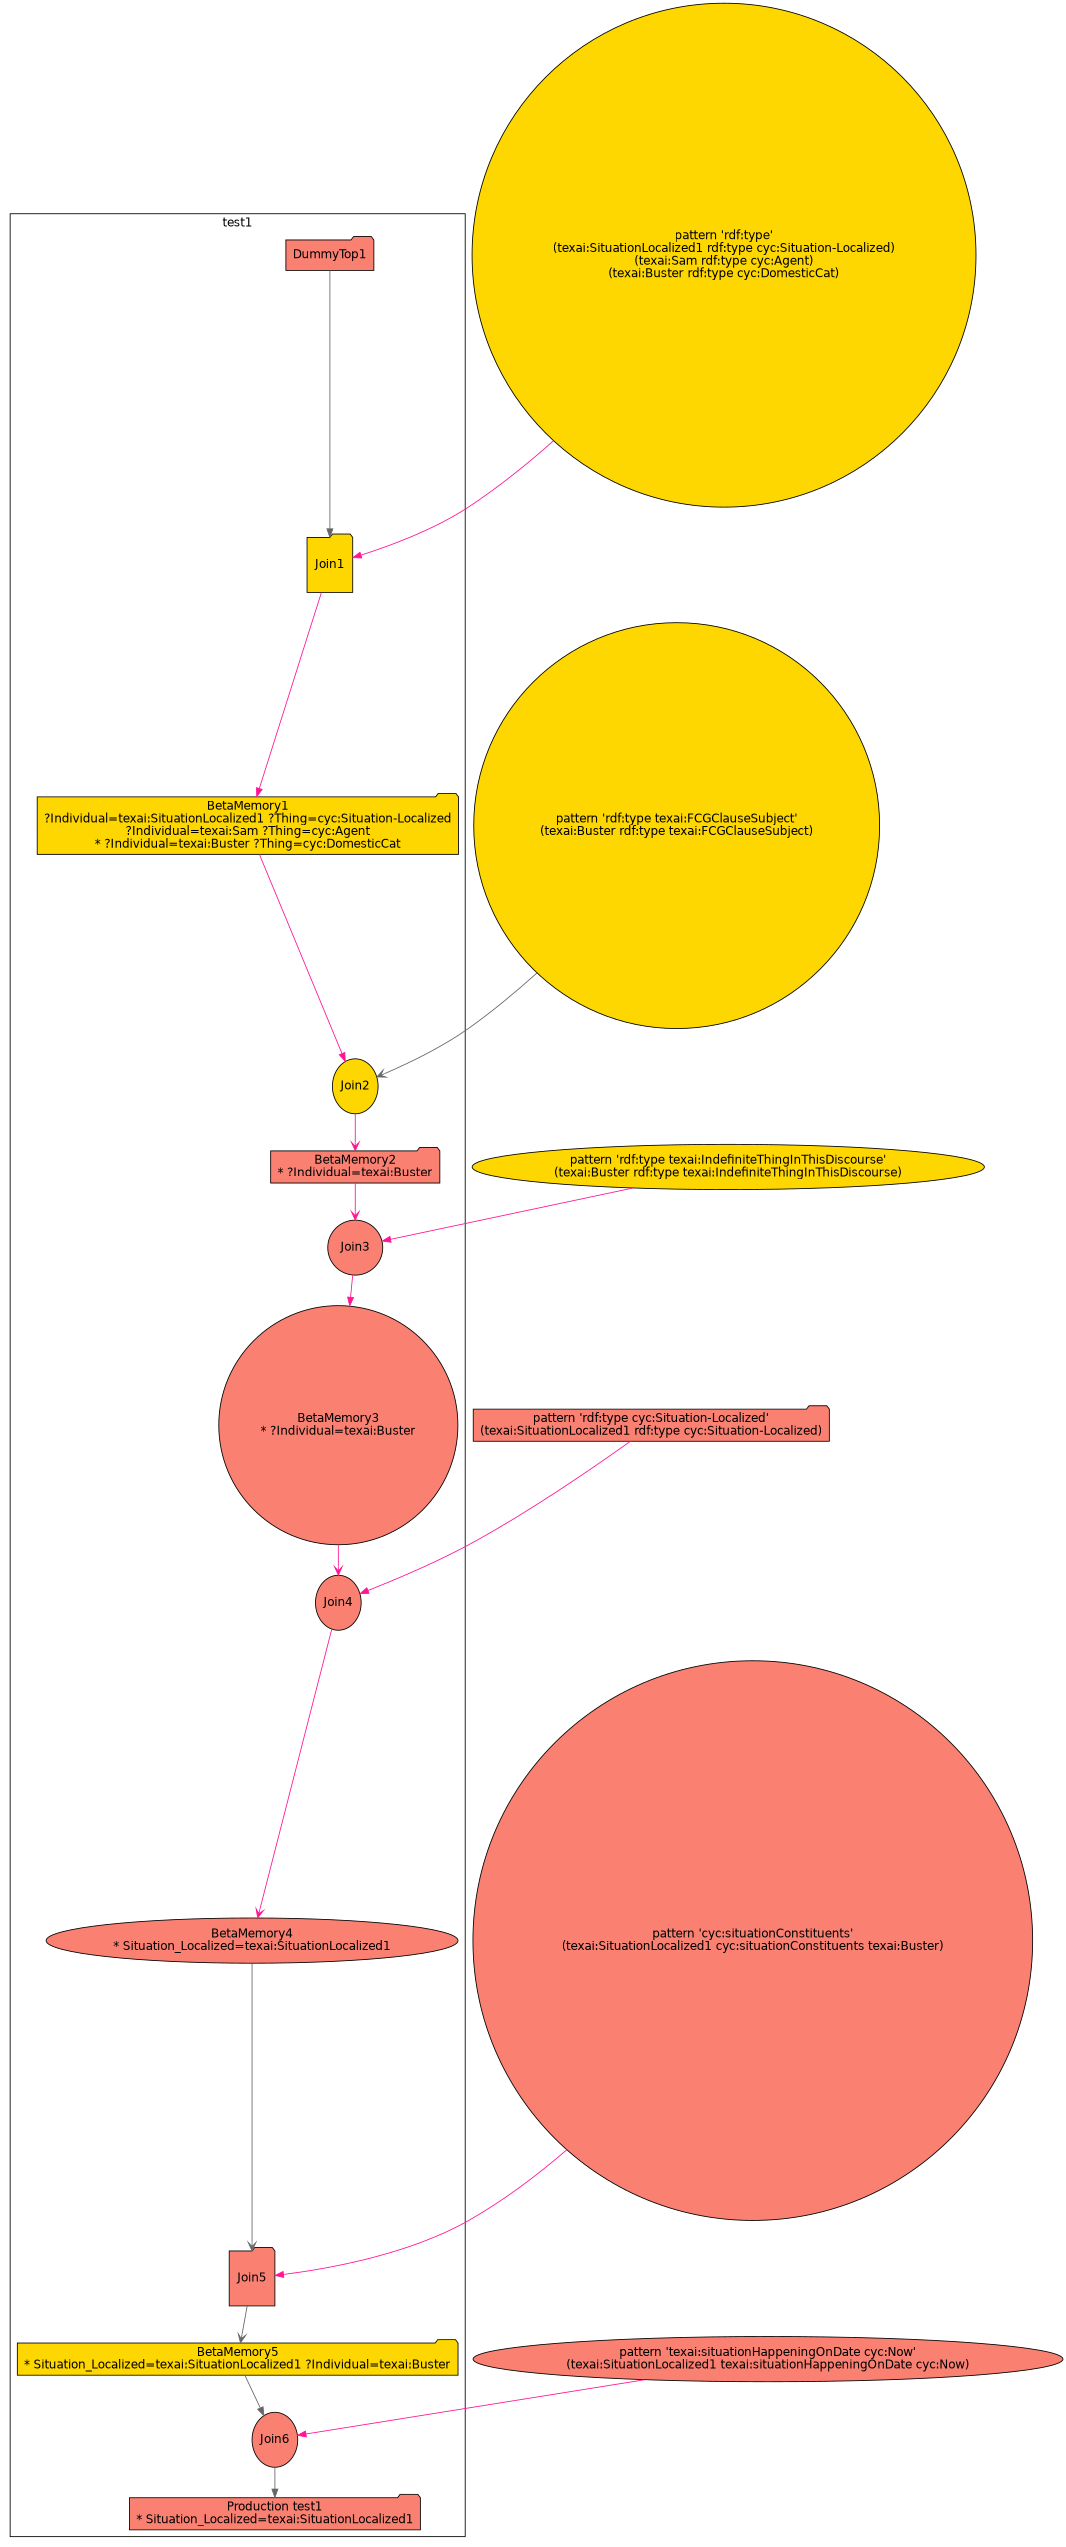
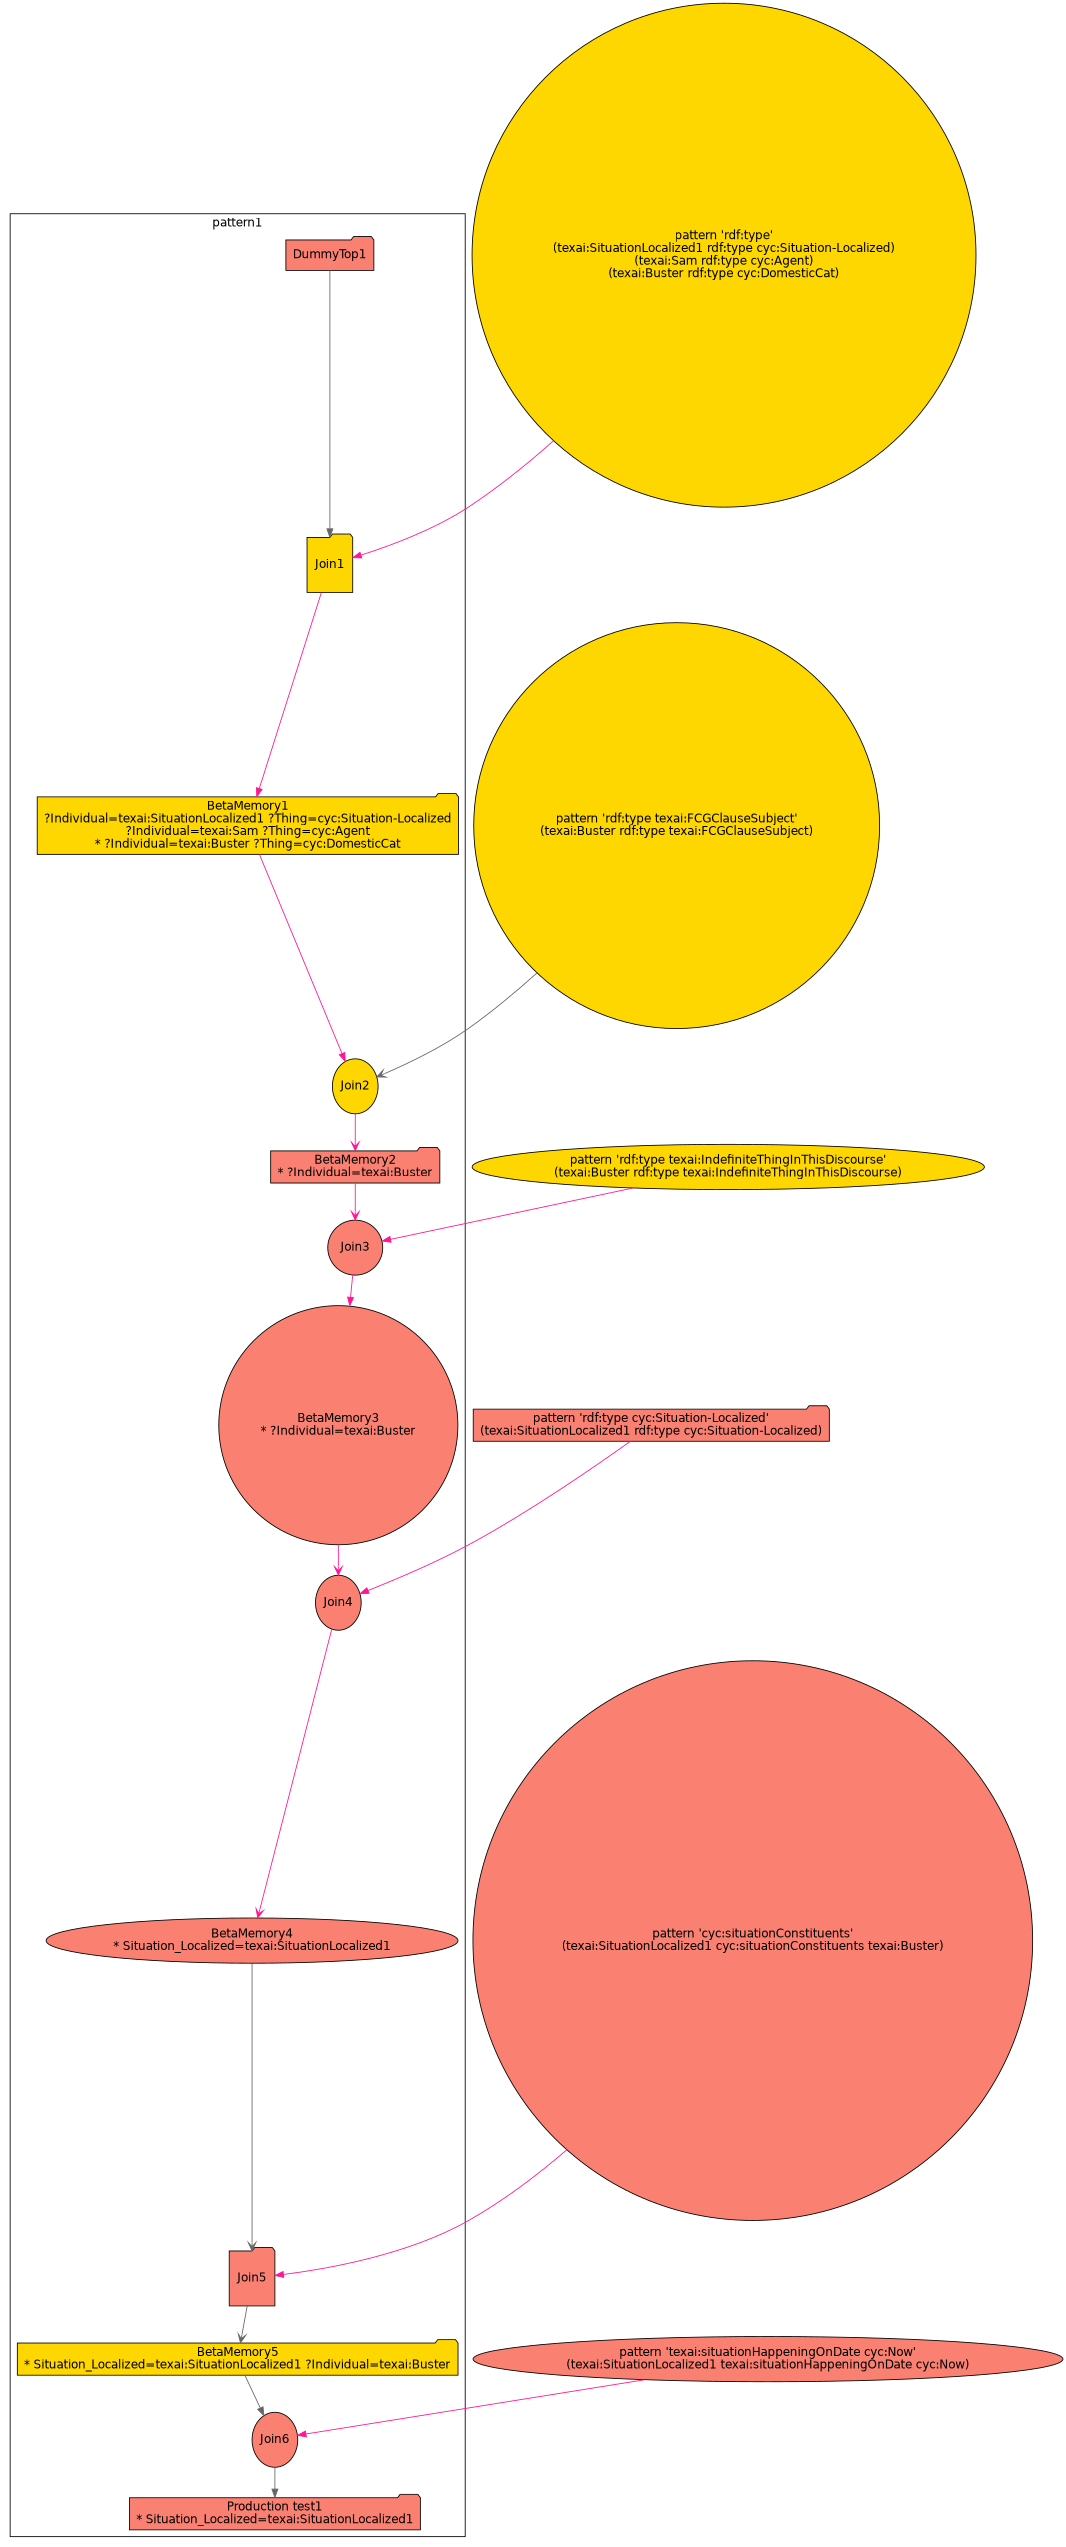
cluster "test1": label "test1" -> "pattern1"
